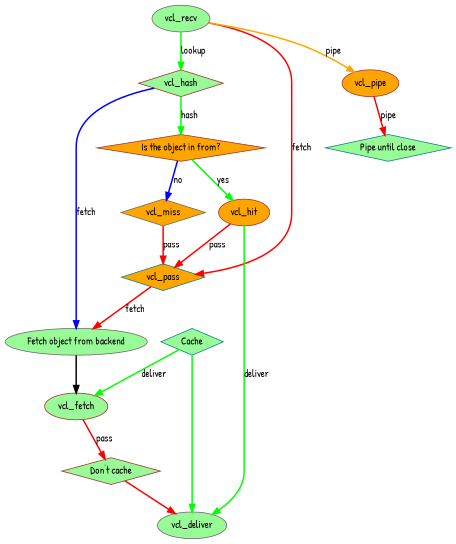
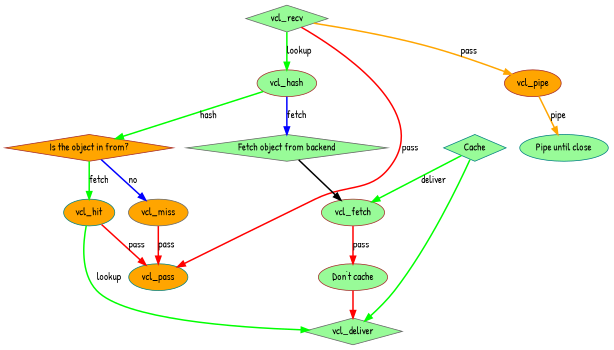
node "vcl_recv": shape ellipse -> diamond
edge "vcl_recv" -> "vcl_pipe": label "pipe" -> "pass"
node "vcl_hash": shape diamond -> ellipse
edge "vcl_pipe" -> "Pipe until close": color red -> orange
edge "vcl_recv" -> "vcl_pass": label "fetch" -> "pass"
node "Pipe until close": shape diamond -> ellipse
edge "Is the object in from?" -> "vcl_hit": label "yes" -> "fetch"
node "vcl_miss": shape diamond -> ellipse
node "vcl_hit": color brown -> teal
node "vcl_pass": shape diamond -> ellipse
edge "vcl_pass" -> "Fetch object from backend": removed, label "fetch"
node "Fetch object from backend": shape ellipse -> diamond
edge "vcl_hit" -> "vcl_deliver": label "deliver" -> "lookup"
node "Don't cache": shape diamond -> ellipse
node "vcl_deliver": shape ellipse -> diamond
